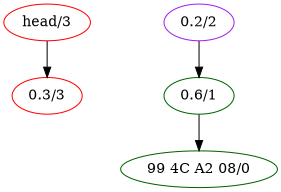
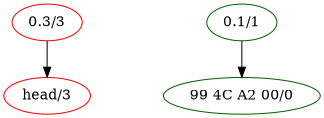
node "0.2/2": removed
edge "head/3" -> "0.3/3": reversed
node "0.6/1": label "0.6/1" -> "0.1/1"
node "99 4C A2 08/0": label "99 4C A2 08/0" -> "99 4C A2 00/0"
